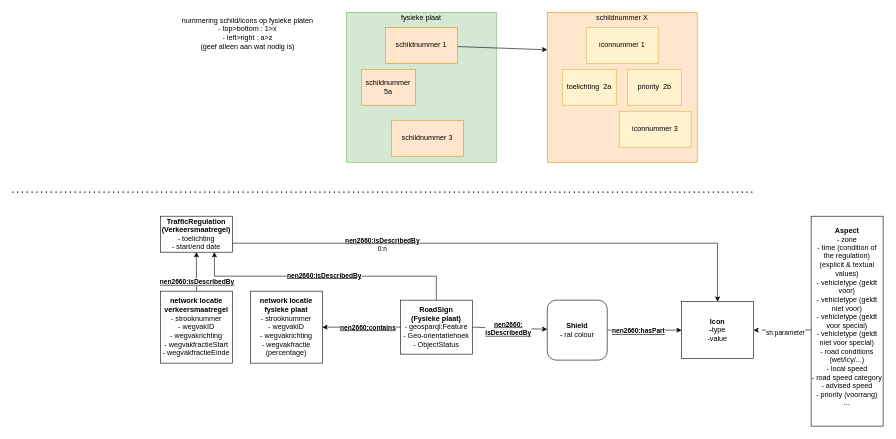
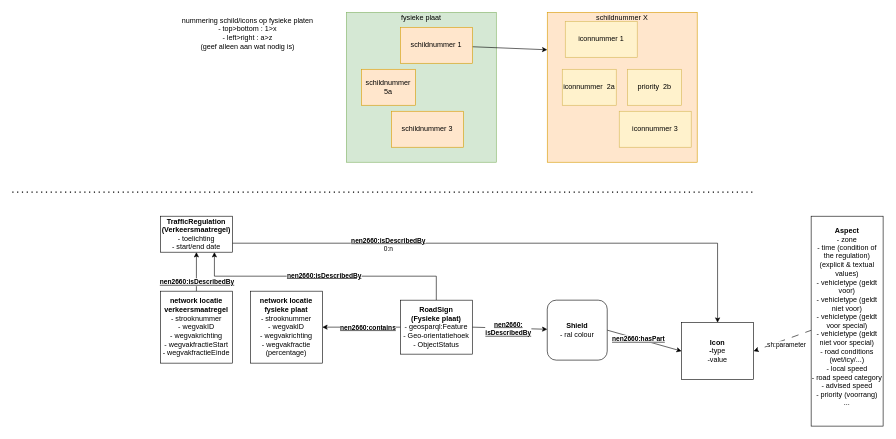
node "schildnummer 1": moved (422, 45) -> (437, 45)
node "iconnummer 1": moved (623, 45) -> (602, 39)
node "toelichting 2a": label "toelichting 2a" -> "iconnummer 2a"
node "schildnummer 3": moved (428, 138) -> (428, 129)
node "Icon -type -value": moved (718, 330) -> (718, 351)
